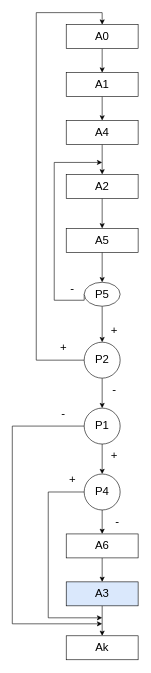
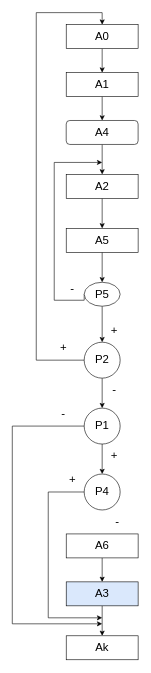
node "A4": shape rectangle -> rounded rectangle
edge "P4" -> "A6": removed
